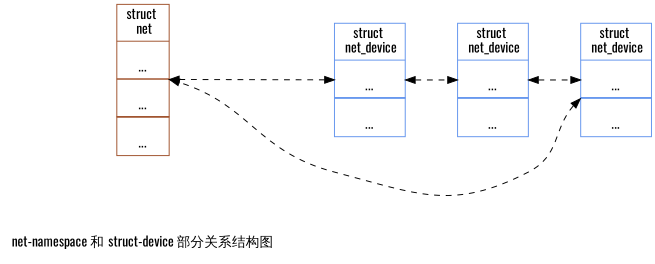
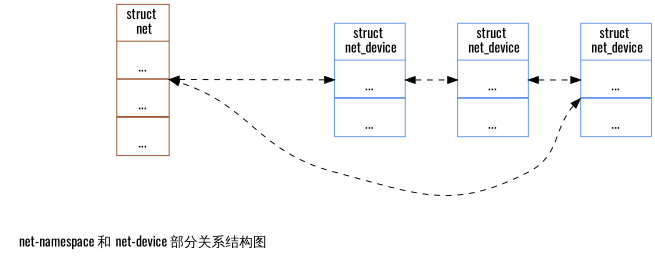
node "net-namespace 和 struct-device 部分关系结构图": label "net-namespace 和 struct-device 部分关系结构图" -> "net-namespace 和 net-device 部分关系结构图"
